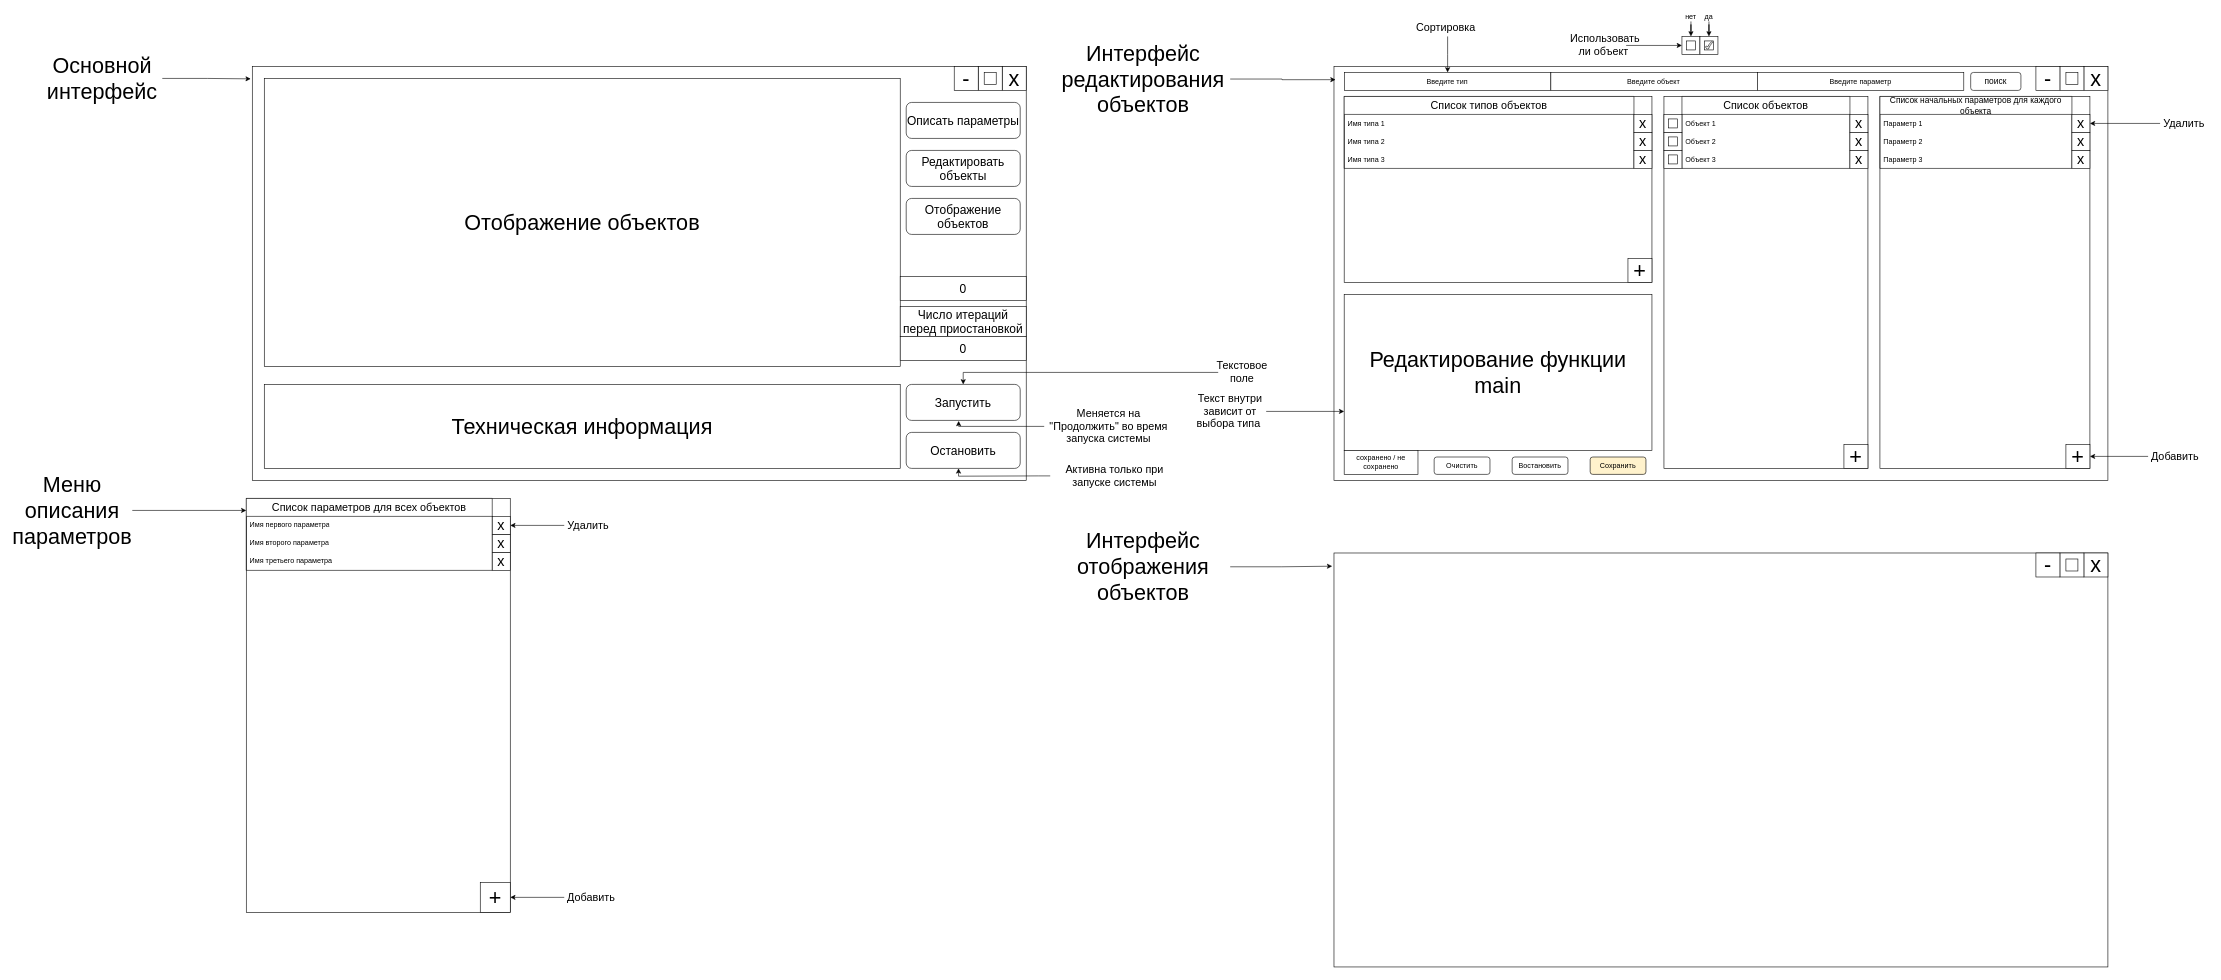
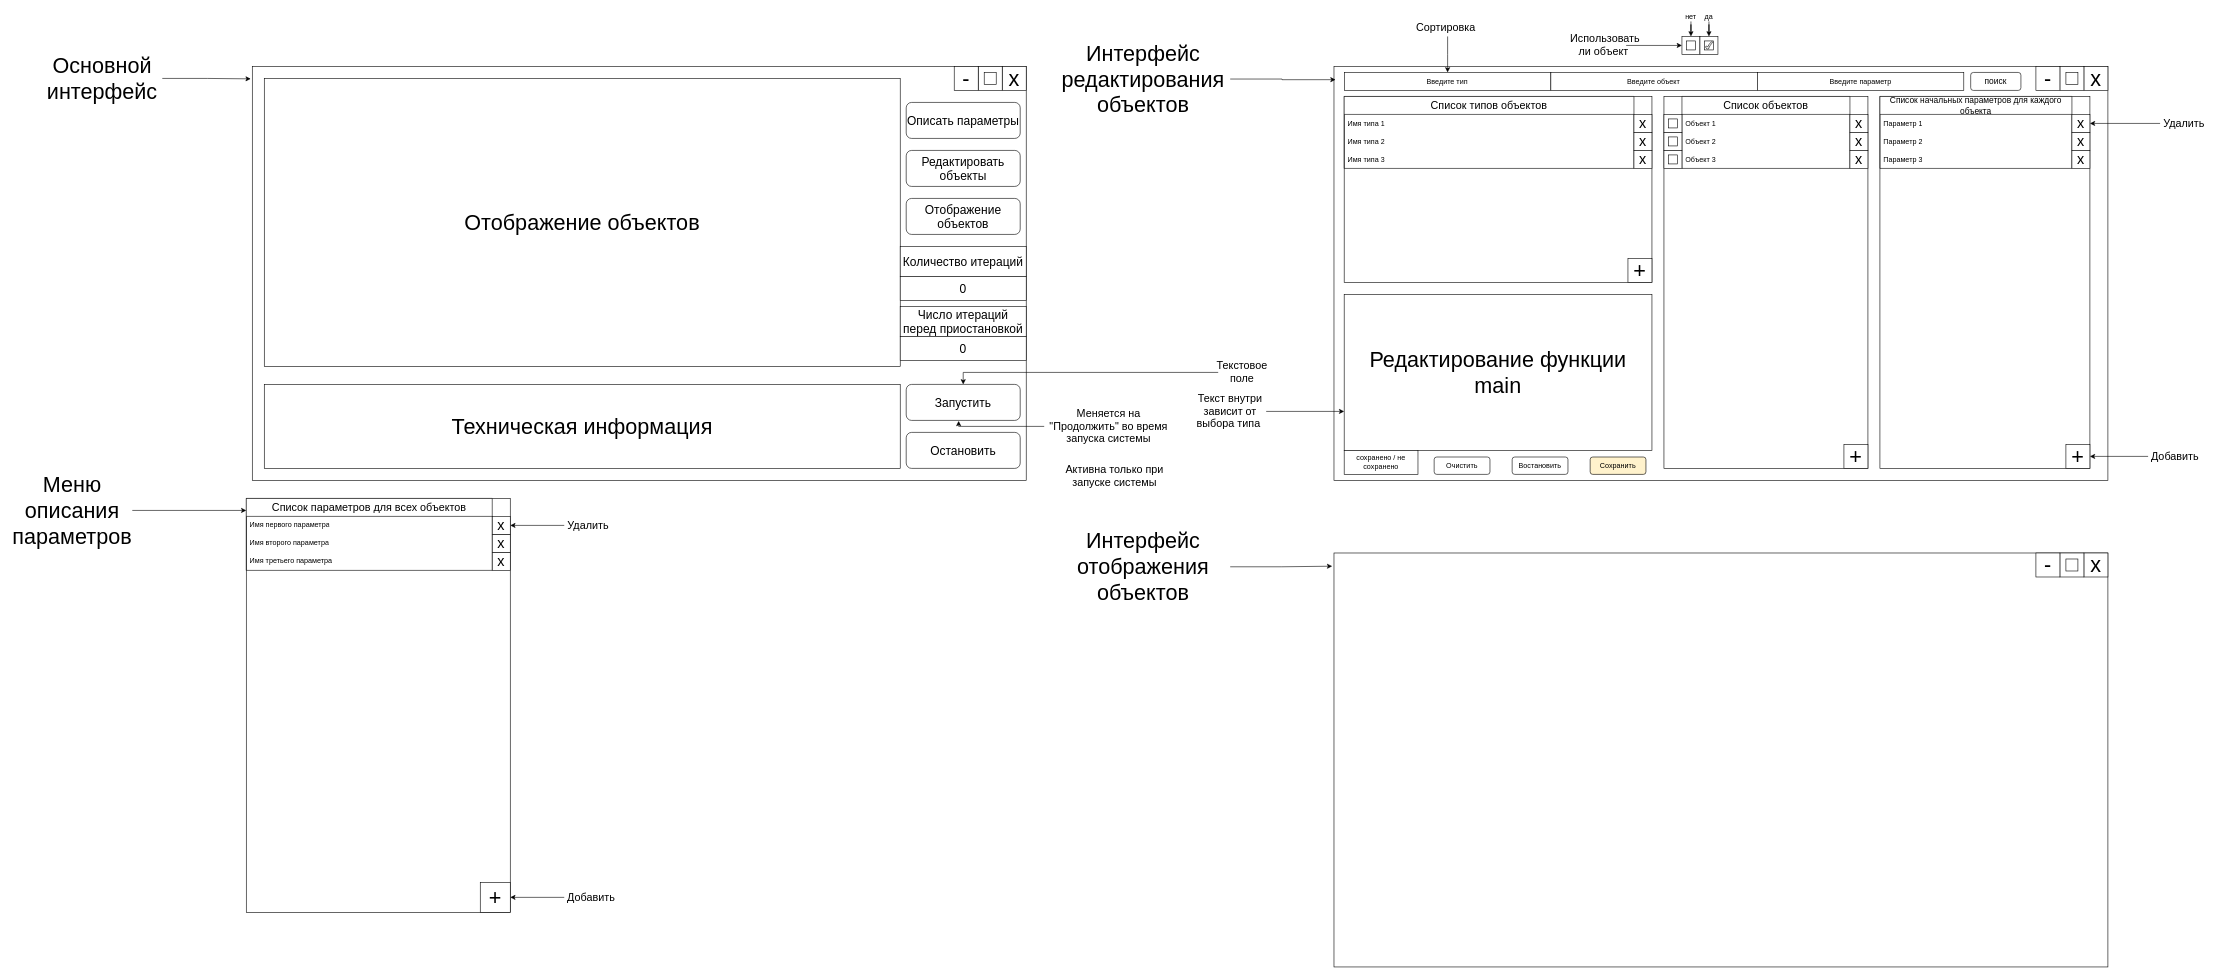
node "Количество итераций": added
edge "Активна только при запуске системы" -> "Остановить": removed
